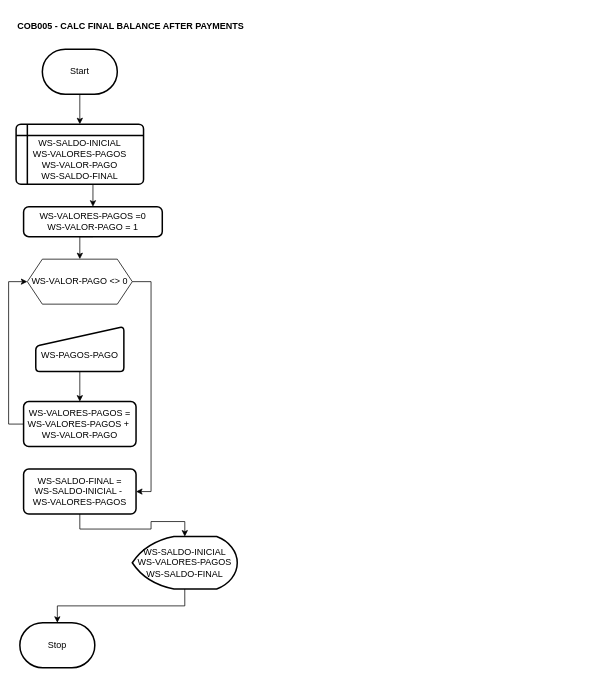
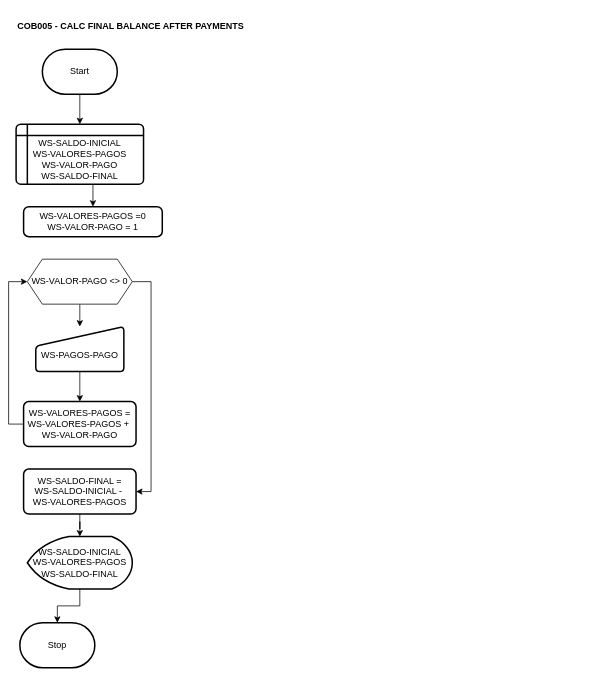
edge "WS-VALORES-PAGOS =0 WS-VALOR-PAGO = 1" -> "WS-VALOR-PAGO <> 0": removed
edge "WS-VALOR-PAGO <> 0" -> "WS-PAGOS-PAGO": added
node "WS-SALDO-INICIAL WS-VALORES-PAGOS WS-SALDO-FINAL": moved (185, 563) -> (80, 563)
